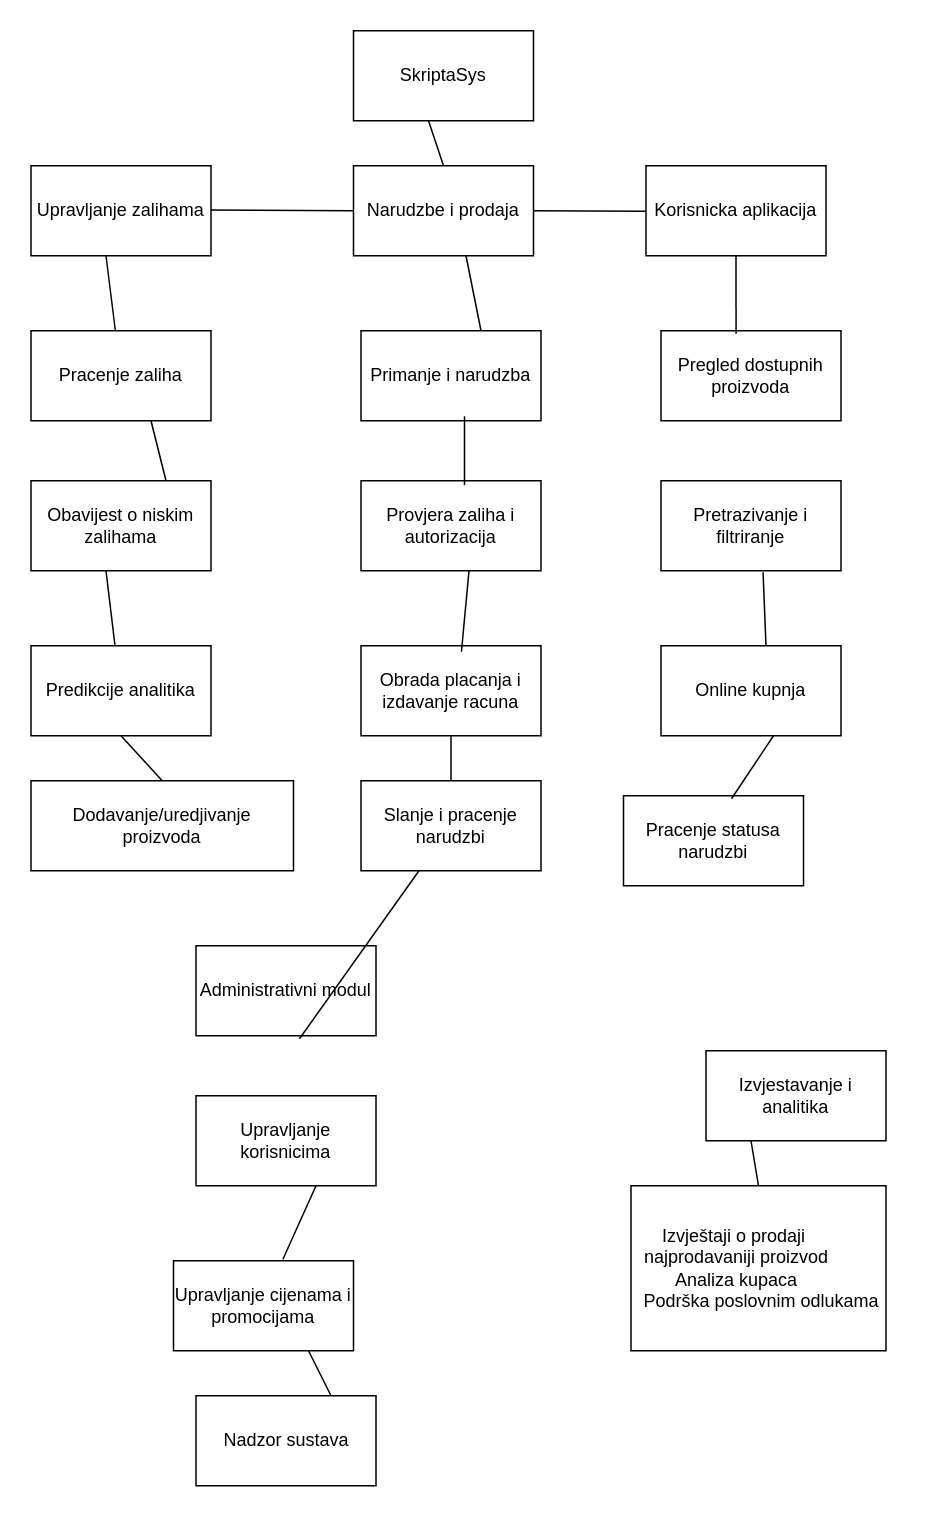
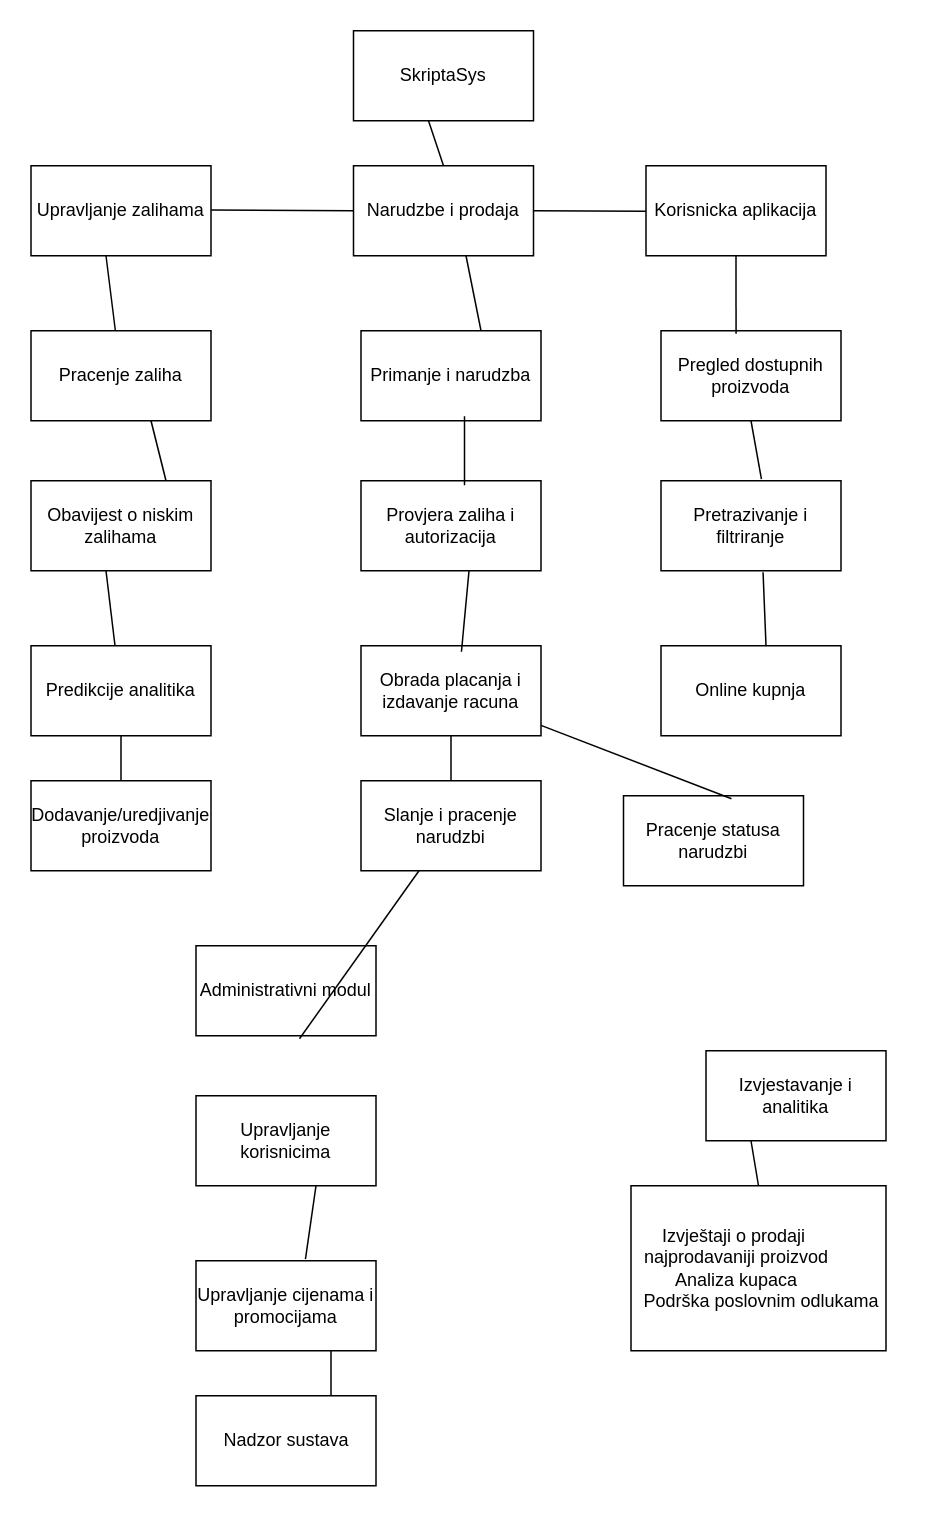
edge "Pregled dostupnih proizvoda" -- "Pretrazivanje i filtriranje": added
edge "Online kupnja" -- "Pracenje statusa narudzbi": now "Obrada placanja i izdavanje racuna" -- "Pracenje statusa narudzbi"
node "Dodavanje/uredjivanje proizvoda": size 263x90 -> 180x90
node "Upravljanje cijenama i promocijama": moved (263, 1306) -> (286, 1306)
